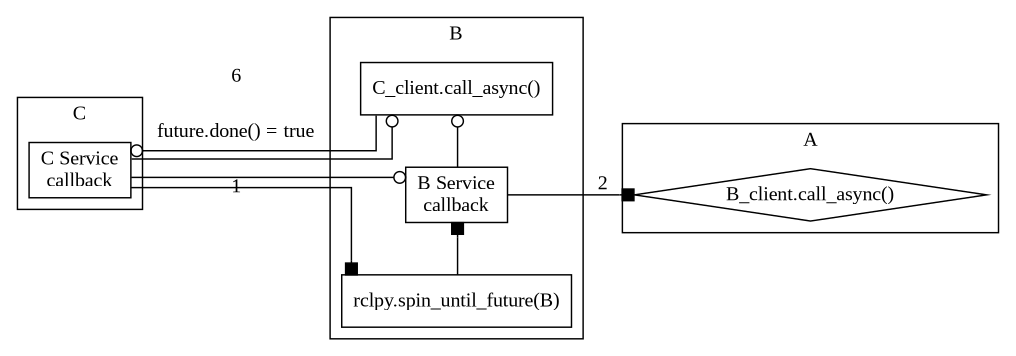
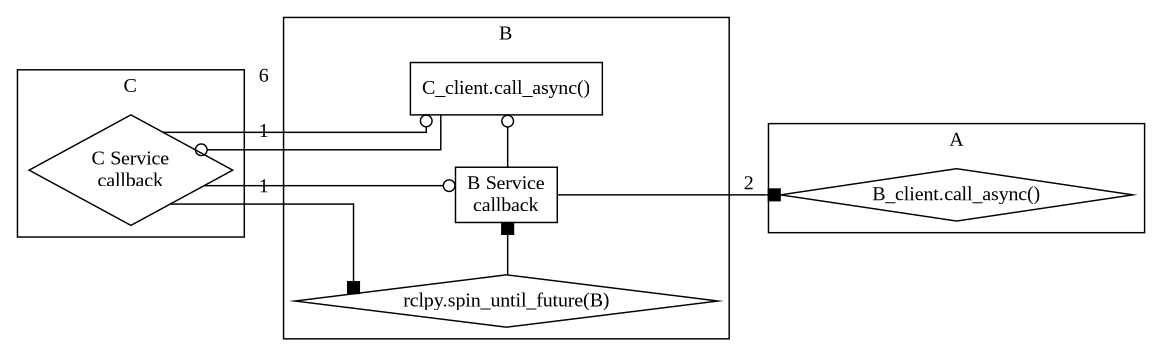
edge "C Service callback" -> "C_client.call_async()": label "future.done() = true" -> "1"
node "C Service callback": shape box -> diamond
node "rclpy.spin_until_future(B)": shape box -> diamond
